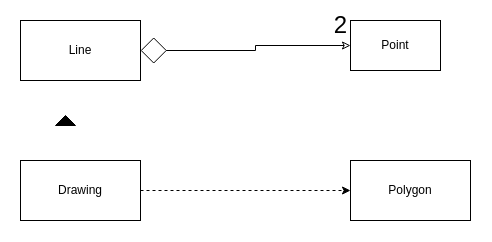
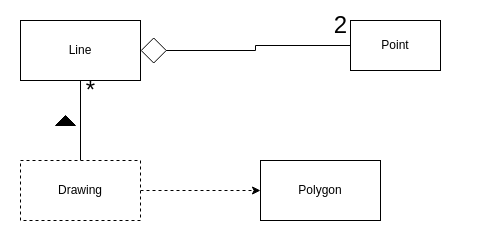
edge "Point" -- "Line": arrowhead classic -> none
edge "Line" -- "Drawing": added, label "*"
node "Drawing": style solid -> dashed
node "Polygon": moved (411, 191) -> (321, 191)
